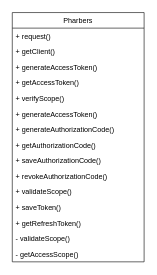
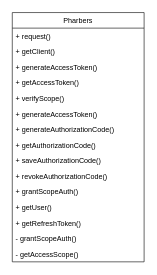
node "+ validateScope()": label "+ validateScope()" -> "+ grantScopeAuth()"
node "+ saveToken()": label "+ saveToken()" -> "+ getUser()"
node "- validateScope()": label "- validateScope()" -> "- grantScopeAuth()"
